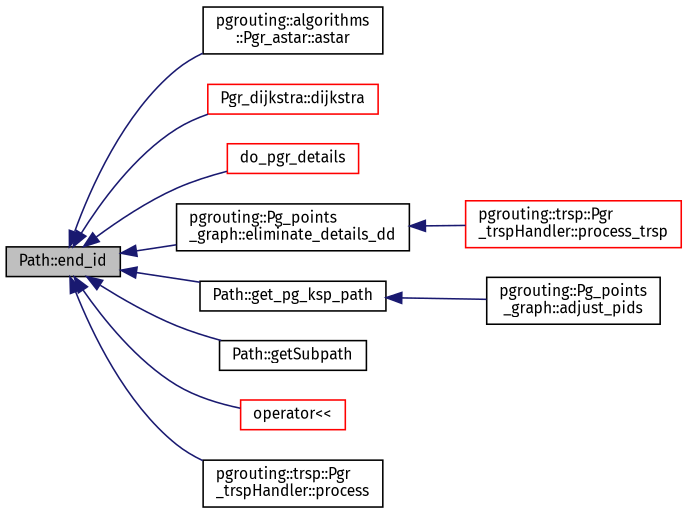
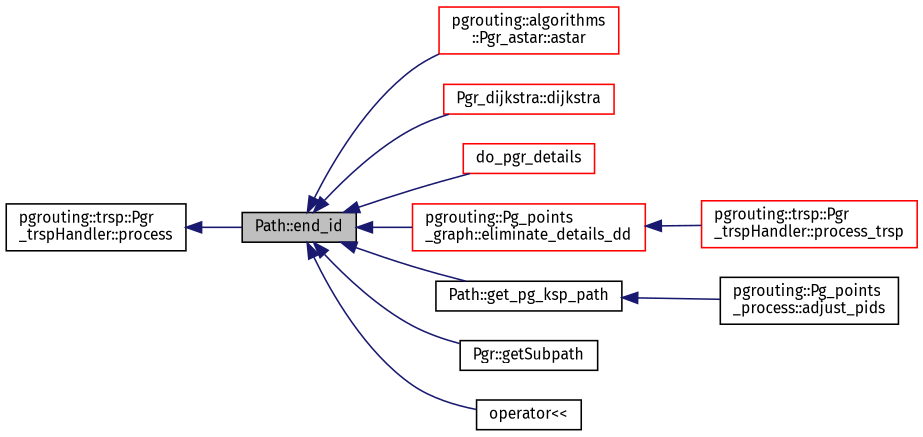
node "pgrouting::algorithms ::Pgr_astar::astar": color black -> red
node "pgrouting::Pg_points _graph::eliminate_details_dd": color black -> red
node "pgrouting::Pg_points _graph::adjust_pids": label "pgrouting::Pg_points _graph::adjust_pids" -> "pgrouting::Pg_points _process::adjust_pids"
node "Path::getSubpath": label "Path::getSubpath" -> "Pgr::getSubpath"
edge "pgrouting::trsp::Pgr _trspHandler::process" -> "Path::end_id": reversed
node "operator<<": color red -> black
